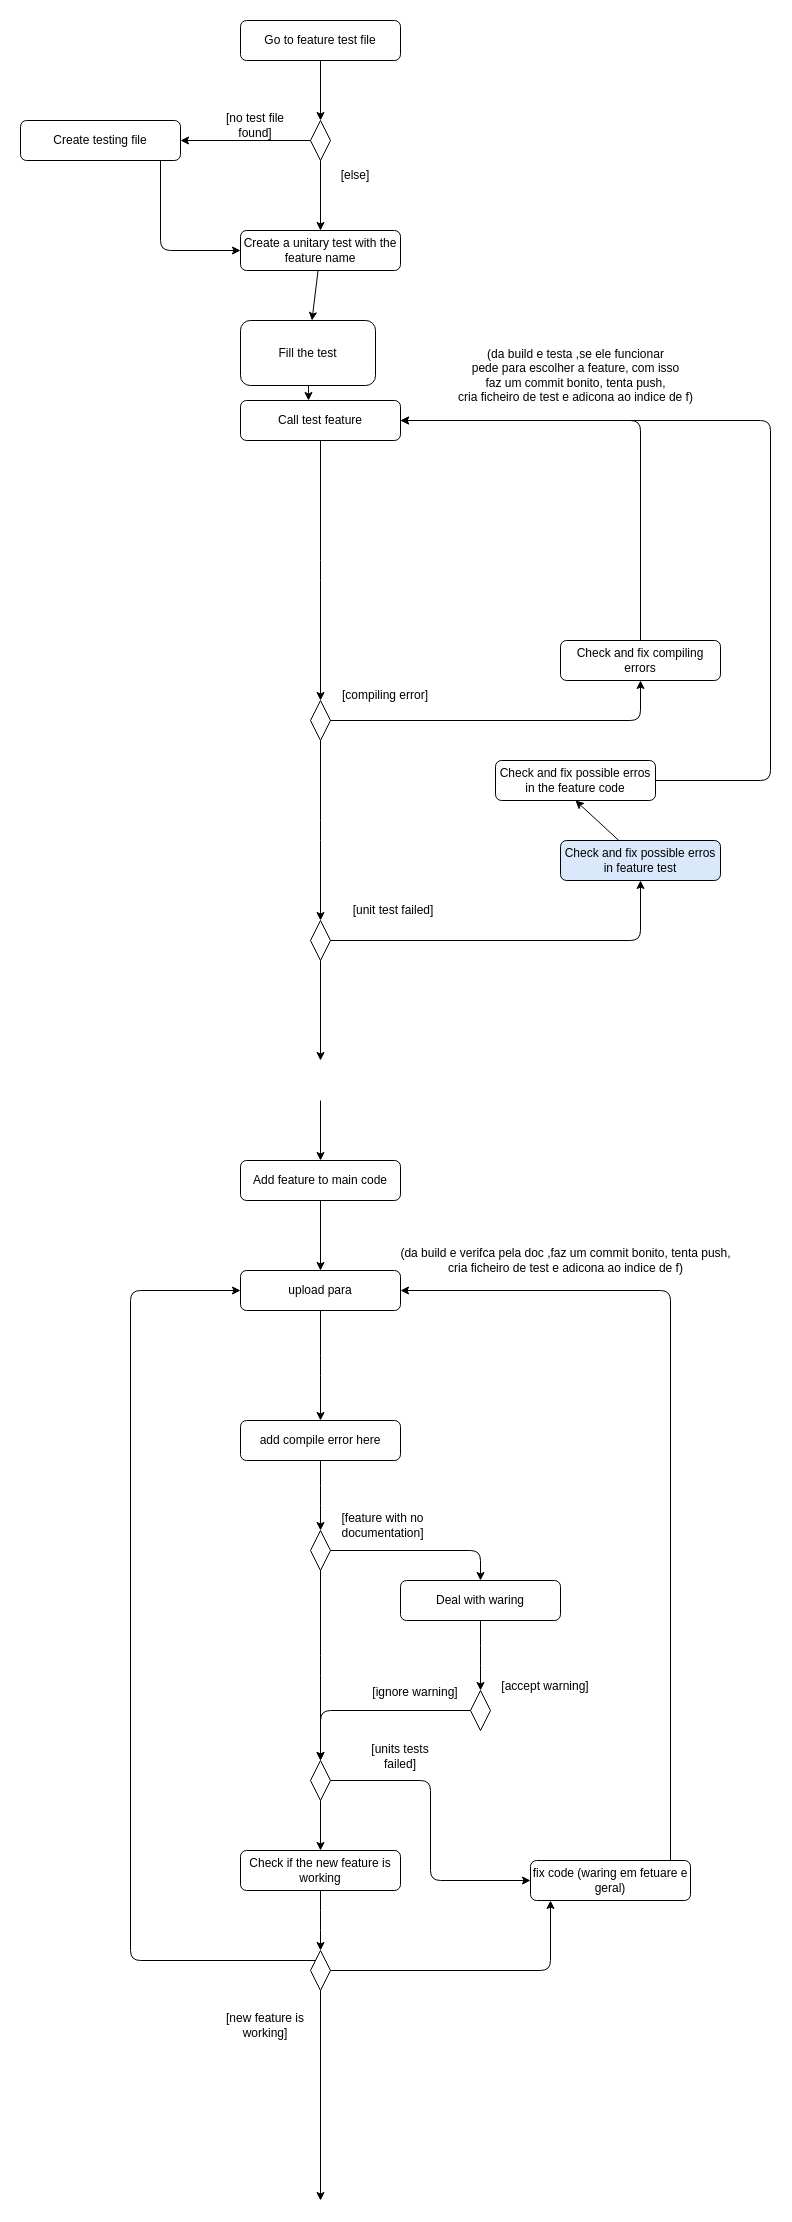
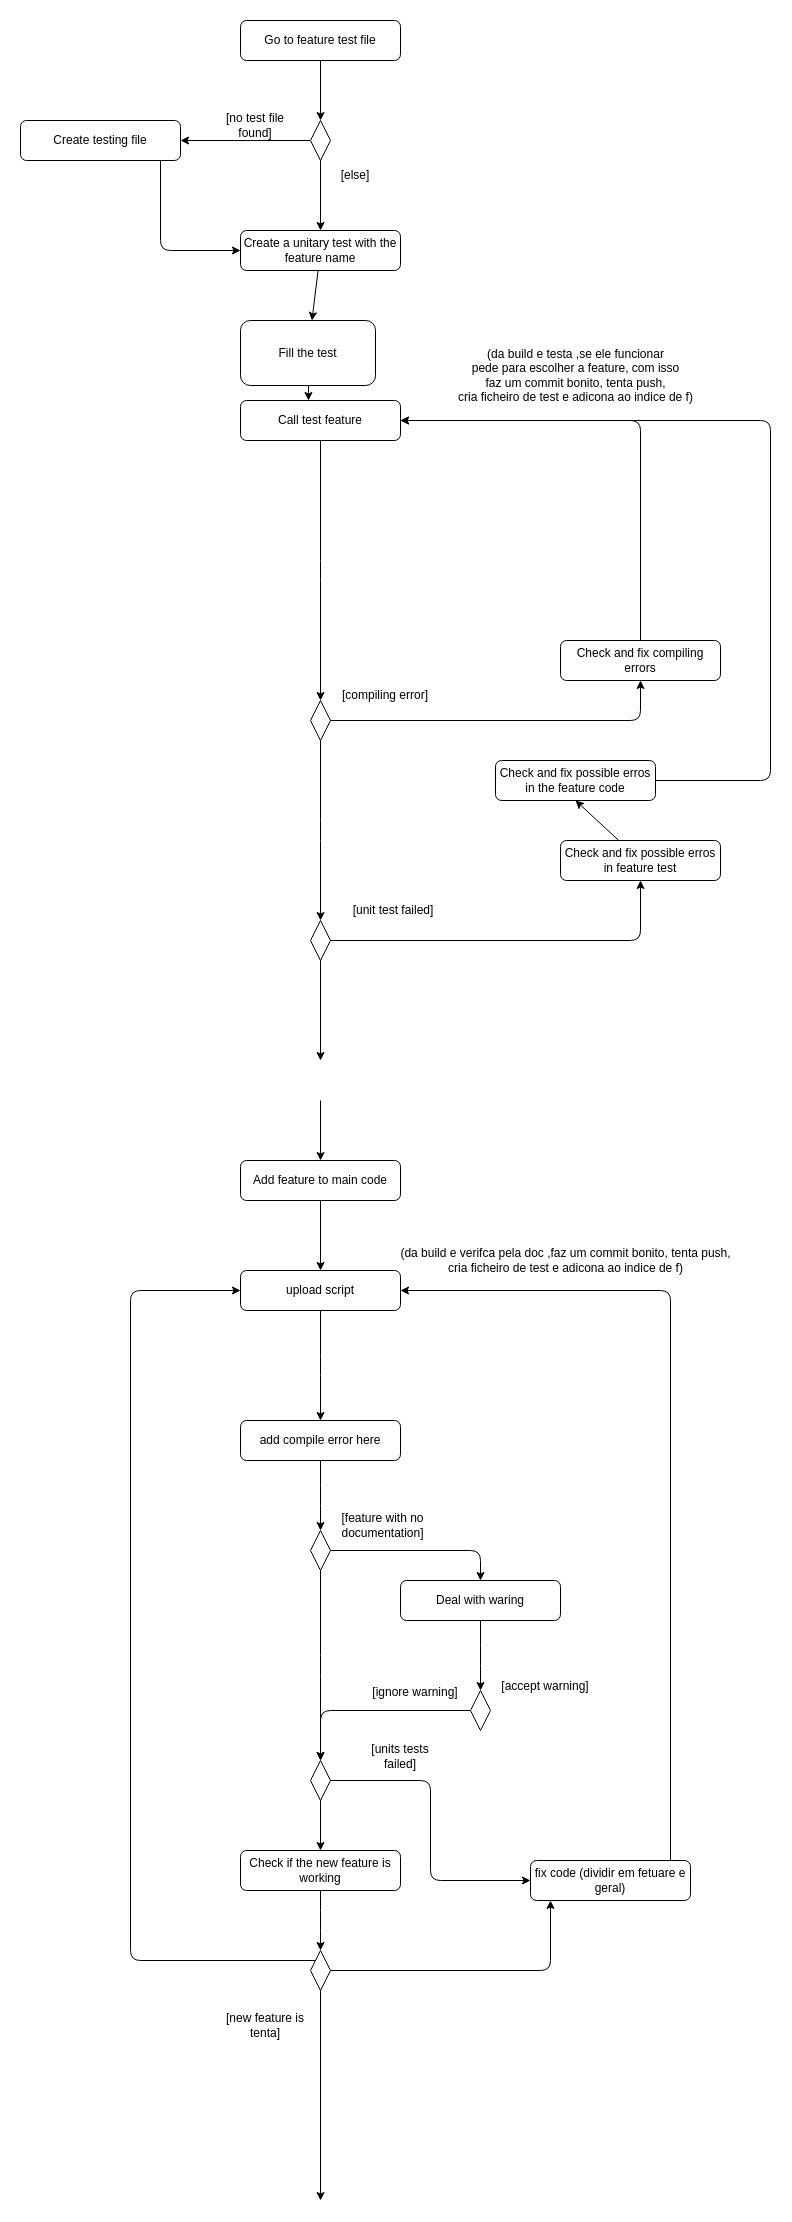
node "Check and fix possible erros in feature test": fillcolor #dae8fc -> #ffffff
node "upload para": label "upload para" -> "upload script"
node "fix code (waring em fetuare e geral)": label "fix code (waring em fetuare e geral)" -> "fix code (dividir em fetuare e geral)"
node "[new feature is working]": label "[new feature is working]" -> "[new feature is tenta]"
